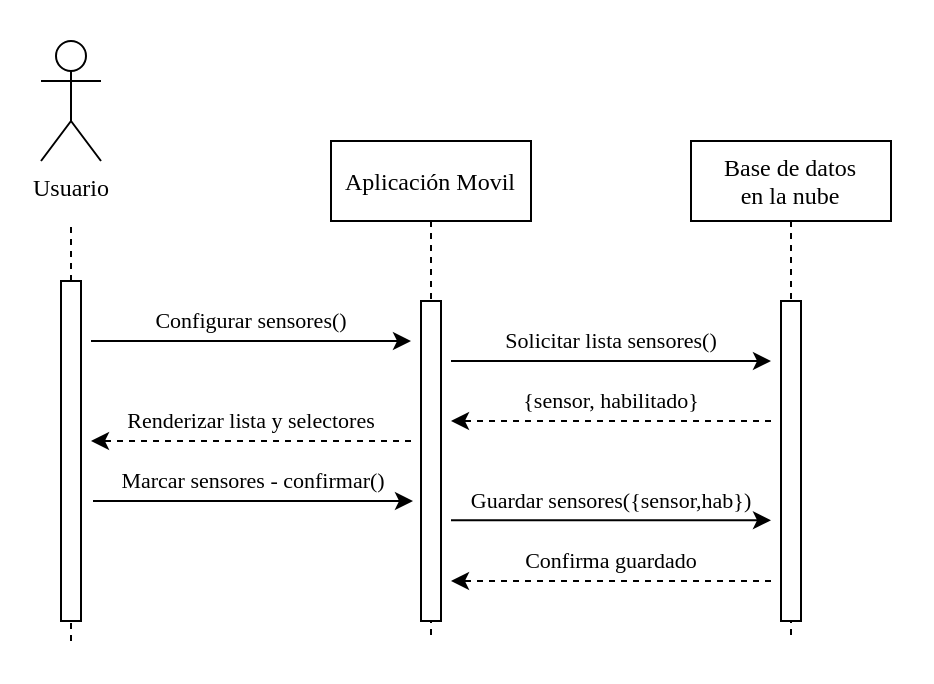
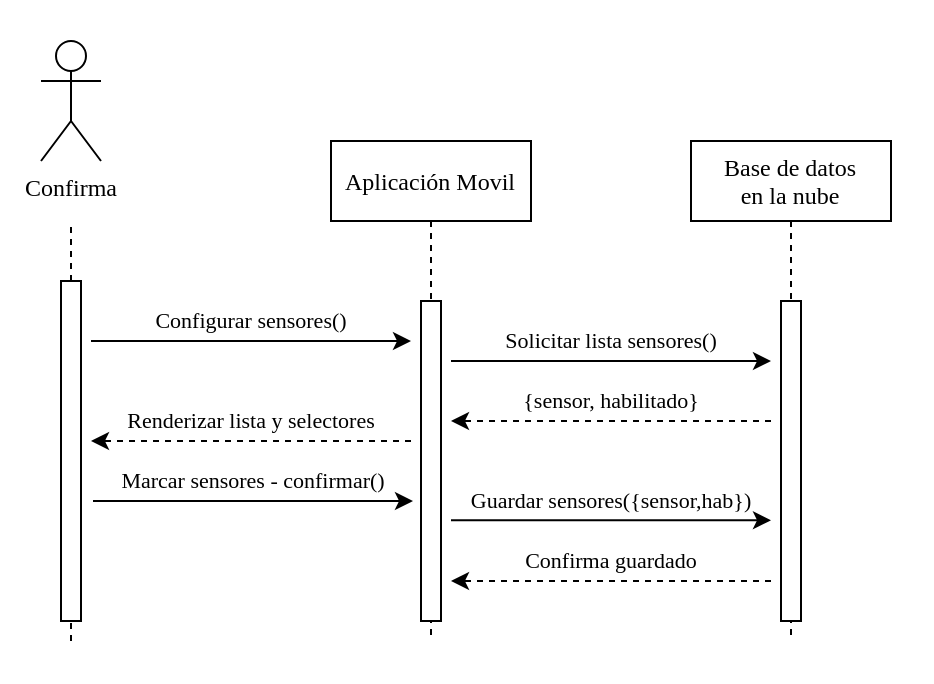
node "Usuario": label "Usuario" -> "Confirma"
